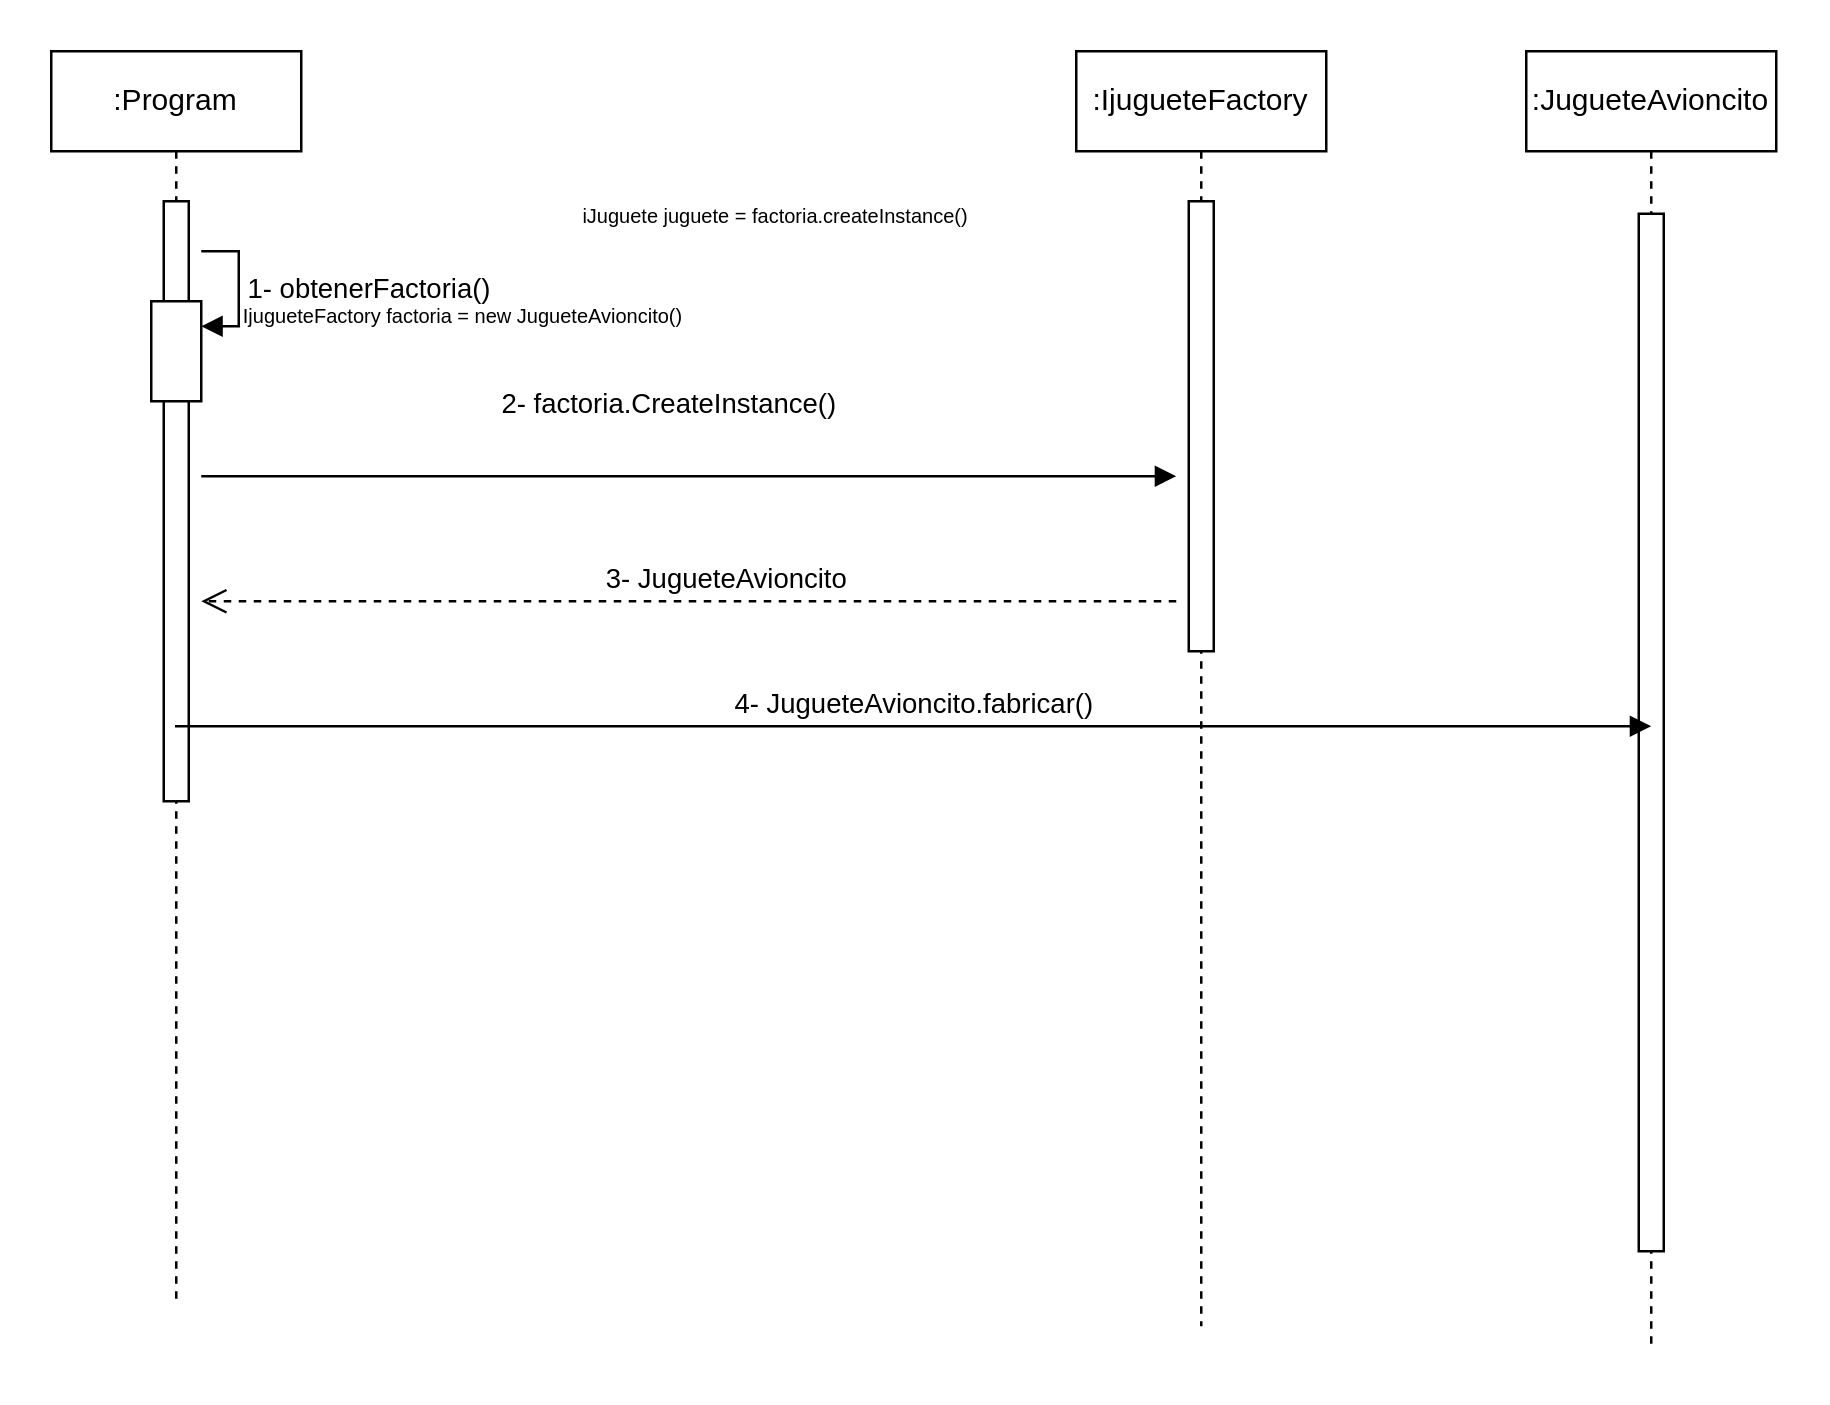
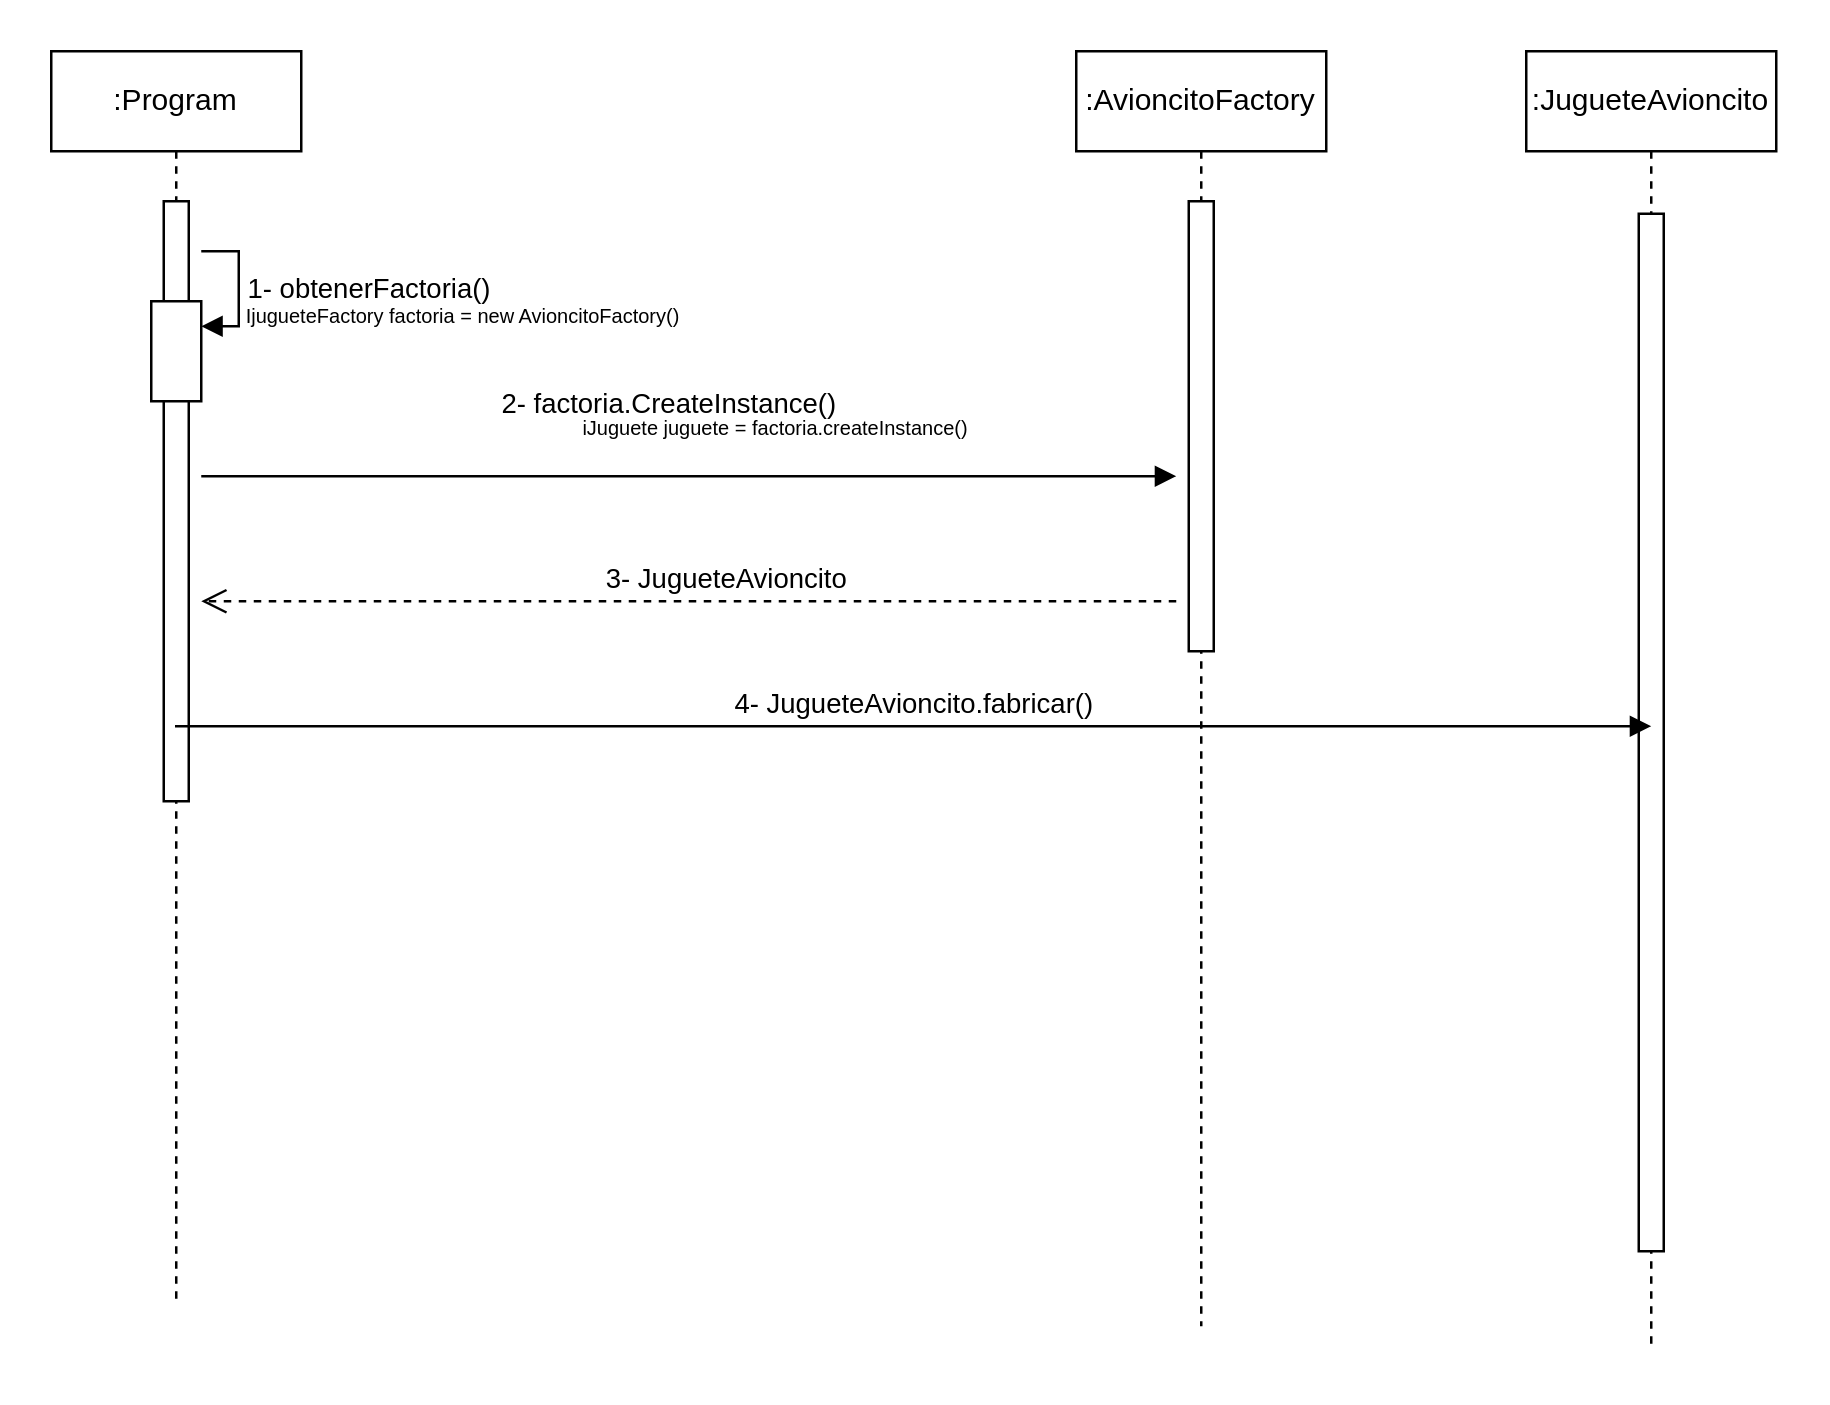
node ":IjugueteFactory": label ":IjugueteFactory" -> ":AvioncitoFactory"
node "iJuguete juguete = factoria.createInstance()": moved (776, 214) -> (776, 426)
node "IjugueteFactory factoria = new JugueteAvioncito()": label "IjugueteFactory factoria = new JugueteAvioncito()" -> "IjugueteFactory factoria = new AvioncitoFactory()"
